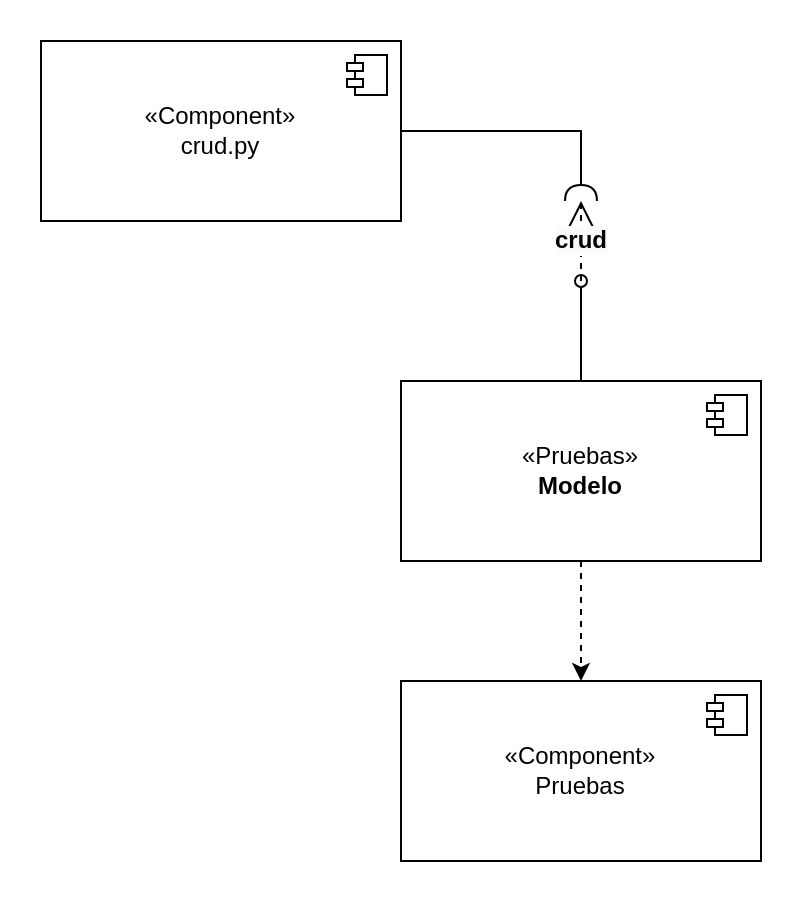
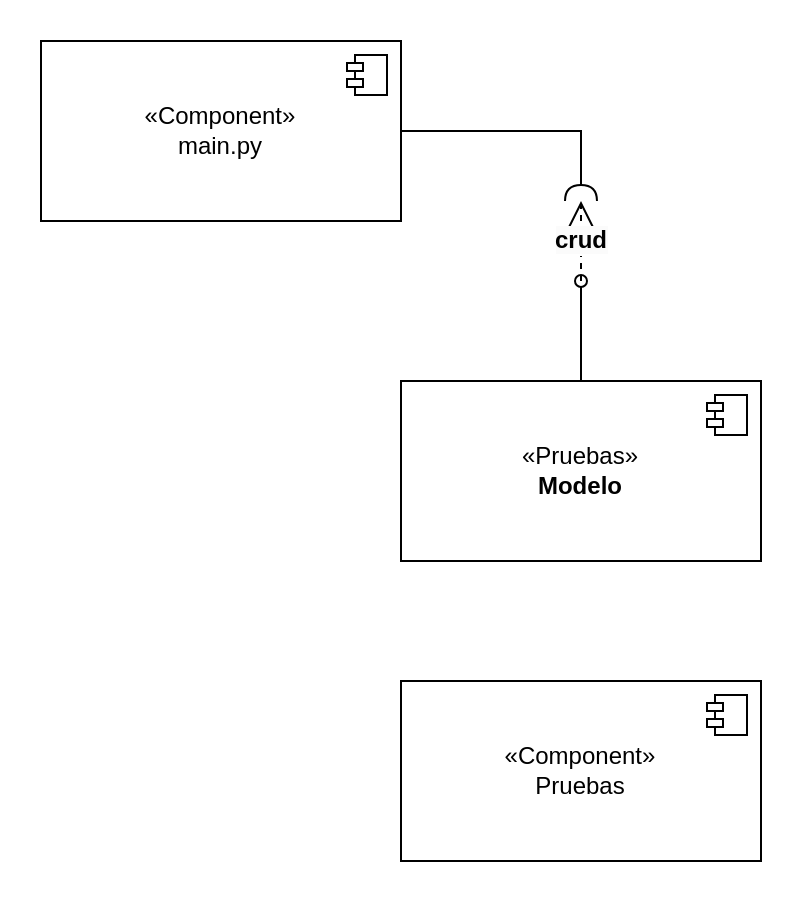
node "«Component» crud.py": label "«Component» crud.py" -> "«Component» main.py"
edge "«Pruebas» Modelo" -> "«Component» Pruebas": removed
